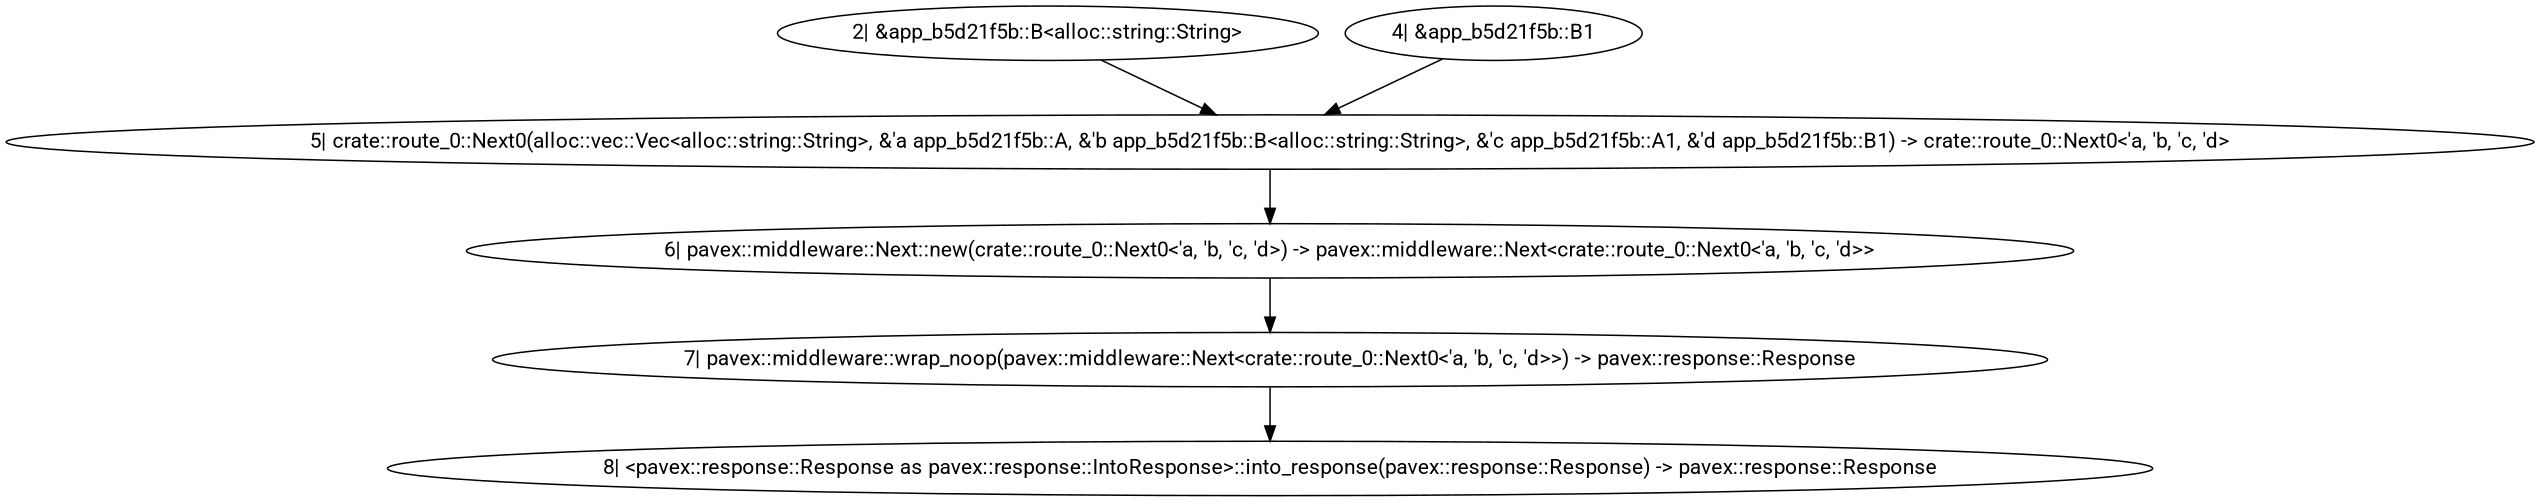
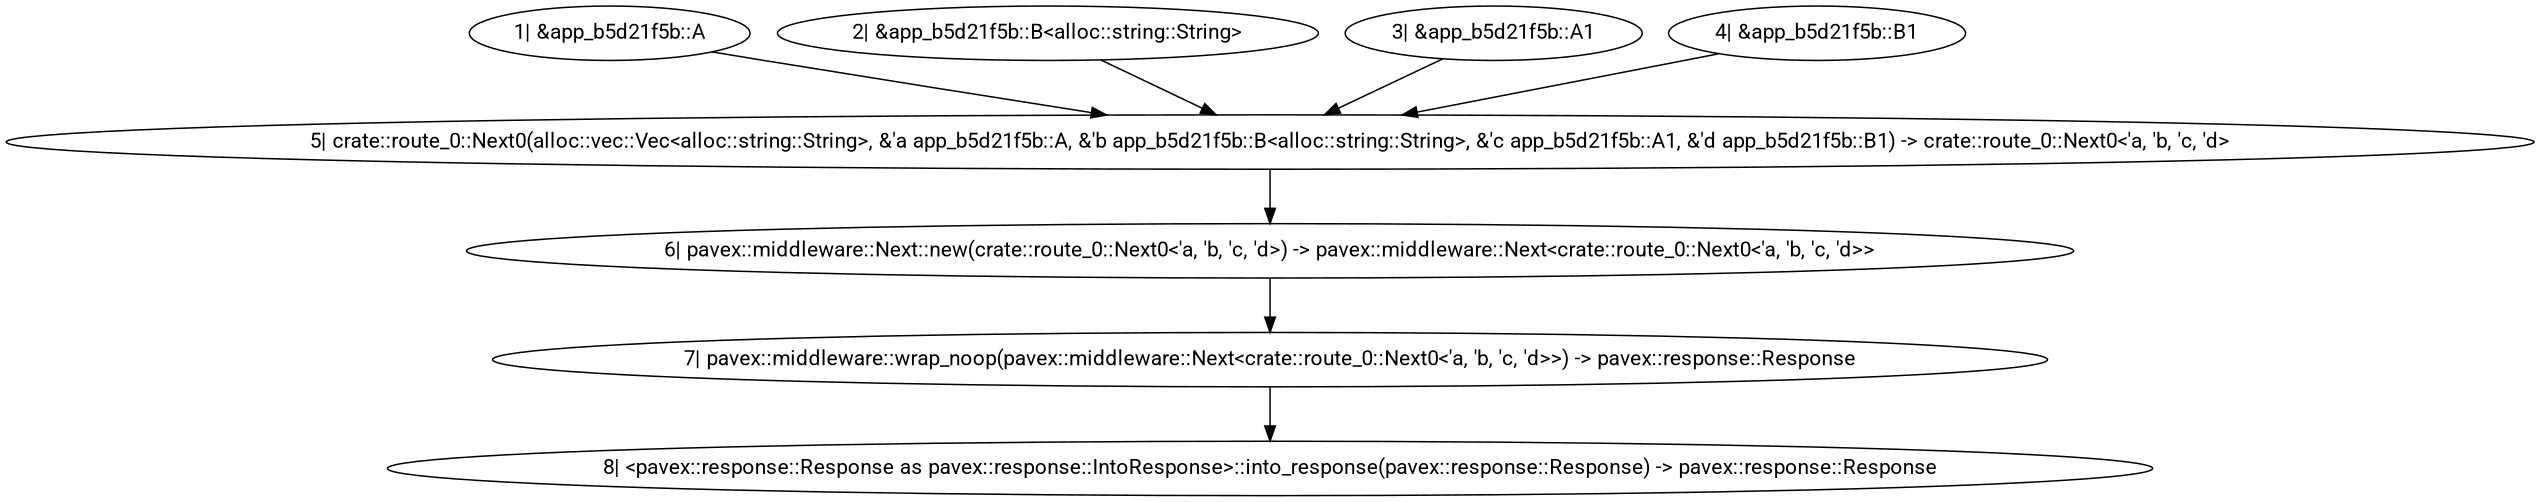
node "1| &app_b5d21f5b::A": added
node "3| &app_b5d21f5b::A1": added
